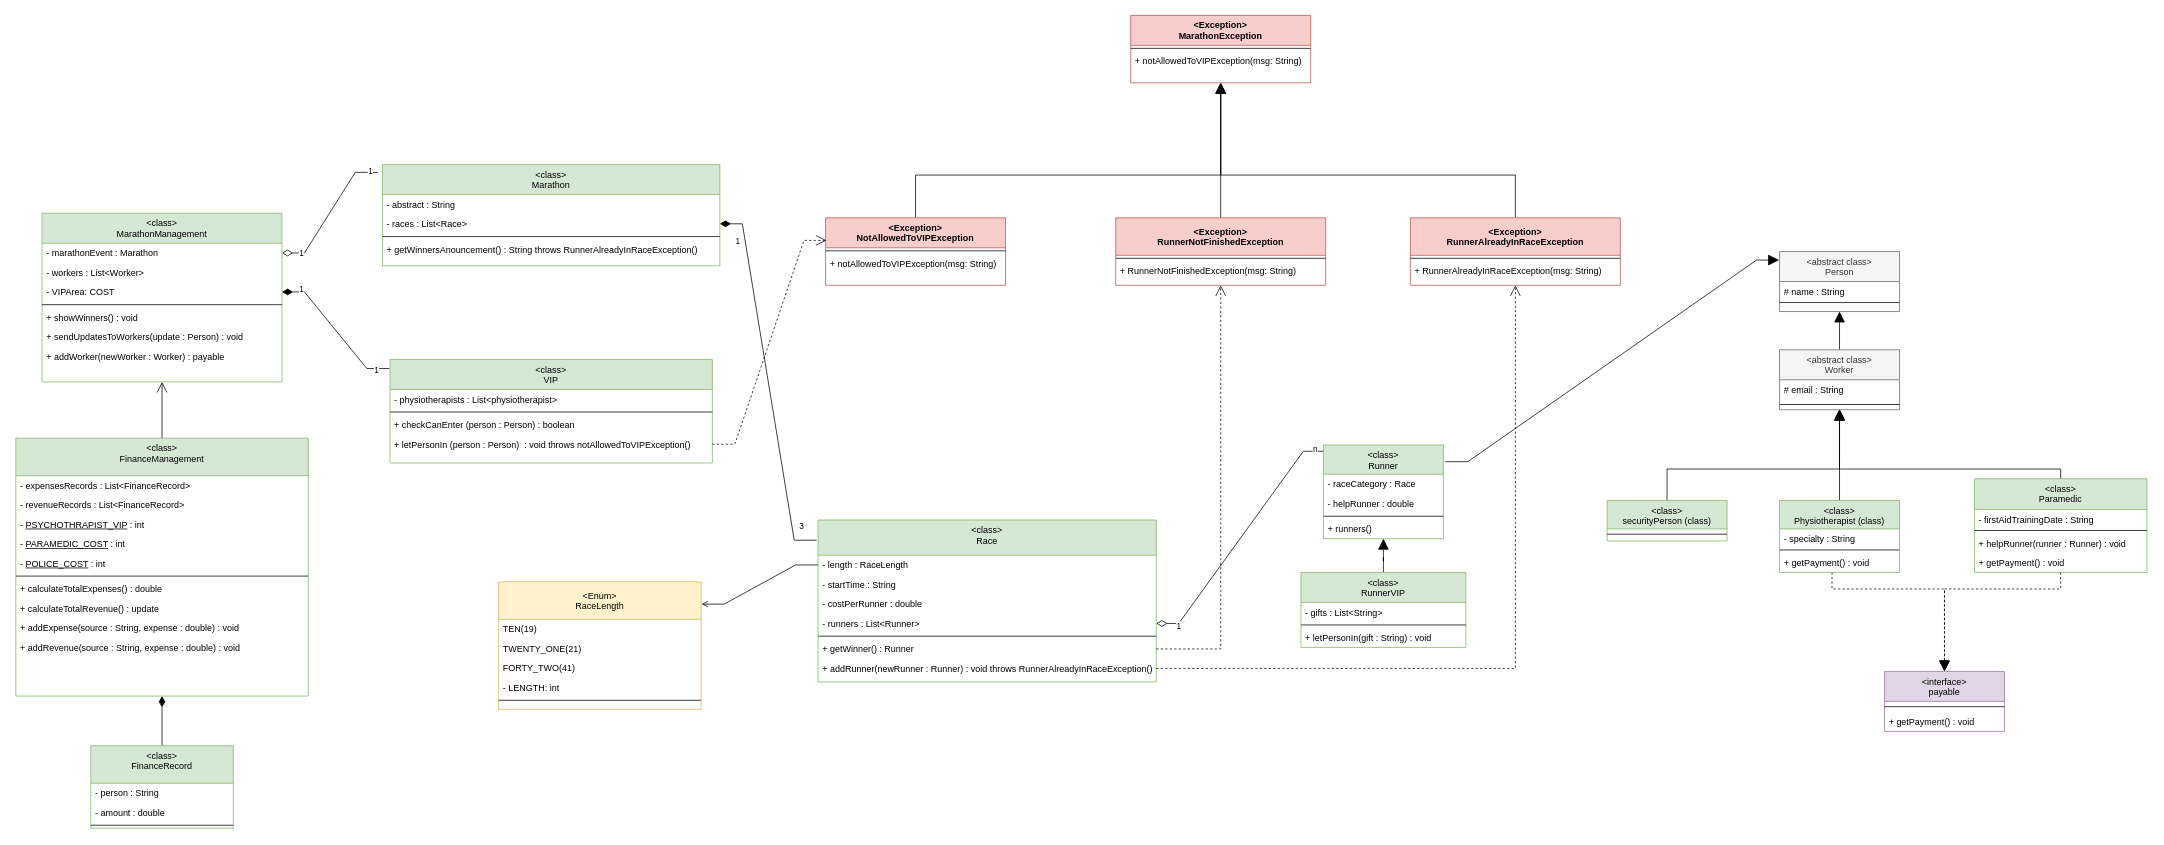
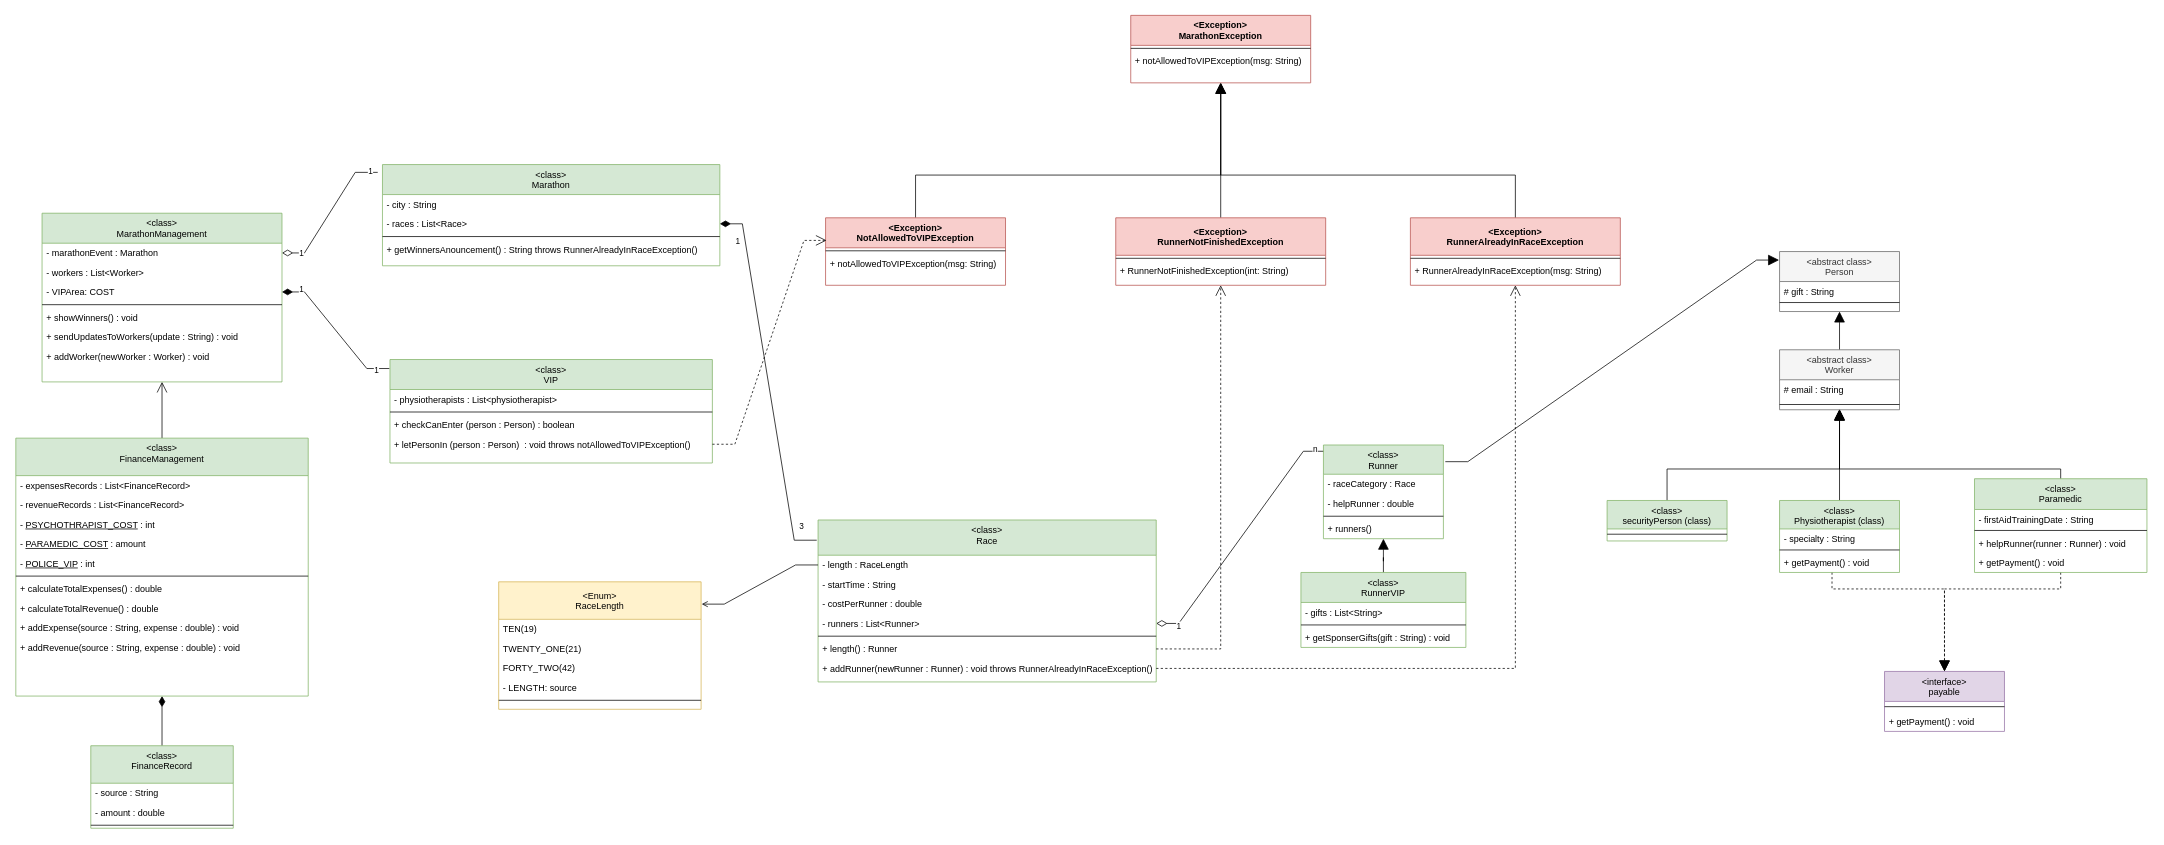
node "- abstract : String": label "- abstract : String" -> "- city : String"
node "+ RunnerNotFinishedException(msg: String)": label "+ RunnerNotFinishedException(msg: String)" -> "+ RunnerNotFinishedException(int: String)"
node "# name : String": label "# name : String" -> "# gift : String"
node "+ sendUpdatesToWorkers(update : Person) : void": label "+ sendUpdatesToWorkers(update : Person) : void" -> "+ sendUpdatesToWorkers(update : String) : void"
node "+ addWorker(newWorker : Worker) : payable": label "+ addWorker(newWorker : Worker) : payable" -> "+ addWorker(newWorker : Worker) : void"
node "- PSYCHOTHRAPIST_VIP : int": label "- PSYCHOTHRAPIST_VIP : int" -> "- PSYCHOTHRAPIST_COST : int"
node "- PARAMEDIC_COST : int": label "- PARAMEDIC_COST : int" -> "- PARAMEDIC_COST : amount"
node "- POLICE_COST : int": label "- POLICE_COST : int" -> "- POLICE_VIP : int"
node "+ calculateTotalRevenue() : update": label "+ calculateTotalRevenue() : update" -> "+ calculateTotalRevenue() : double"
node "+ letPersonIn(gift : String) : void": label "+ letPersonIn(gift : String) : void" -> "+ getSponserGifts(gift : String) : void"
node "+ getWinner() : Runner": label "+ getWinner() : Runner" -> "+ length() : Runner"
node "FORTY_TWO(41)": label "FORTY_TWO(41)" -> "FORTY_TWO(42)"
node "- LENGTH: int": label "- LENGTH: int" -> "- LENGTH: source"
node "- person : String": label "- person : String" -> "- source : String"
